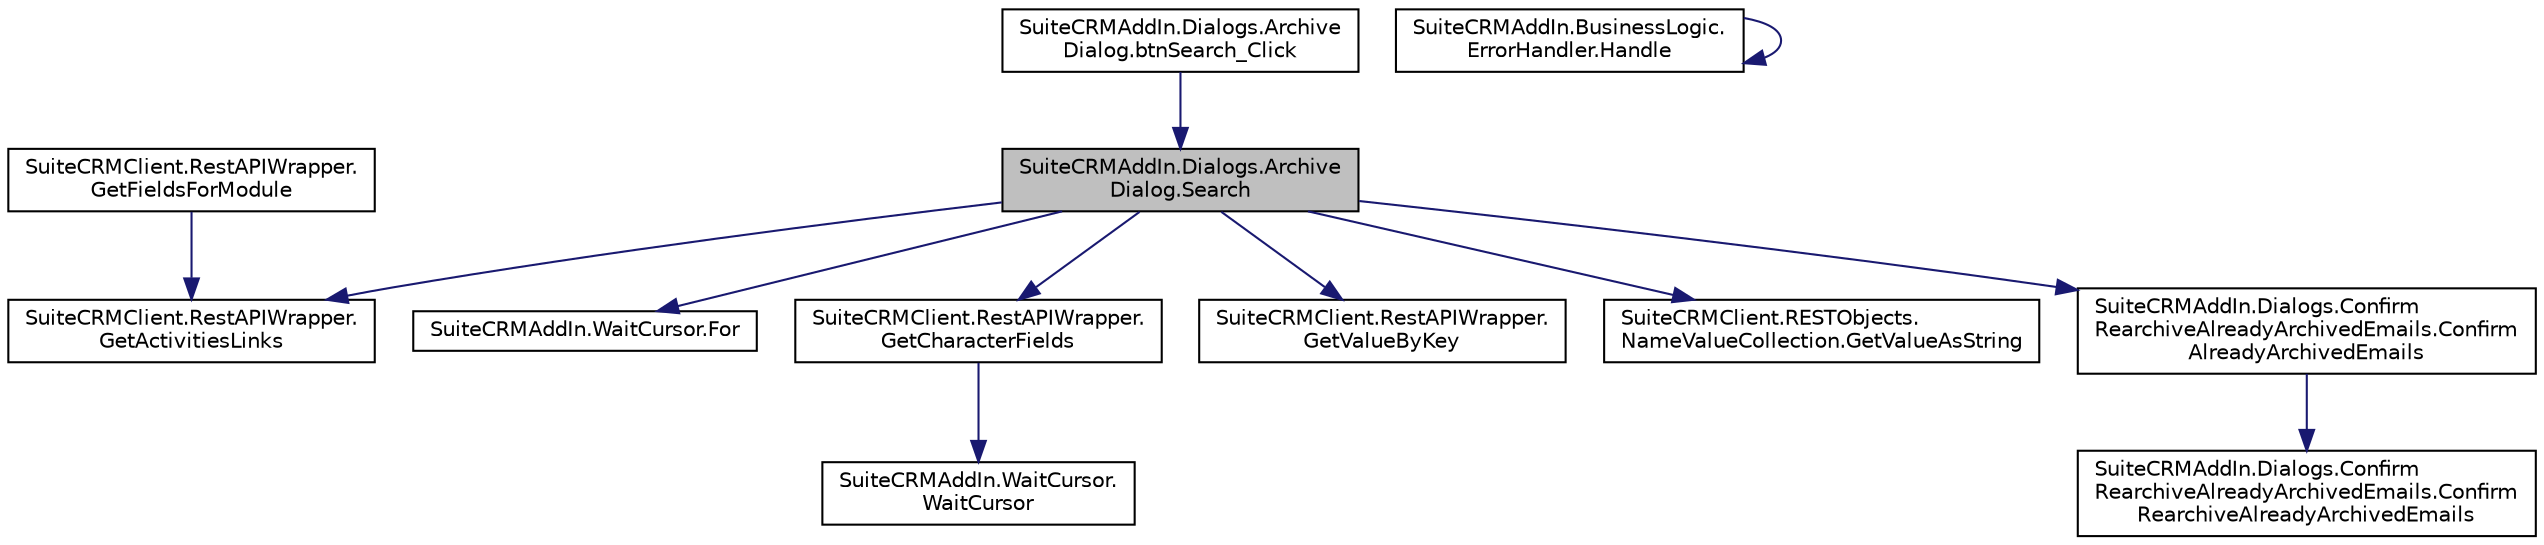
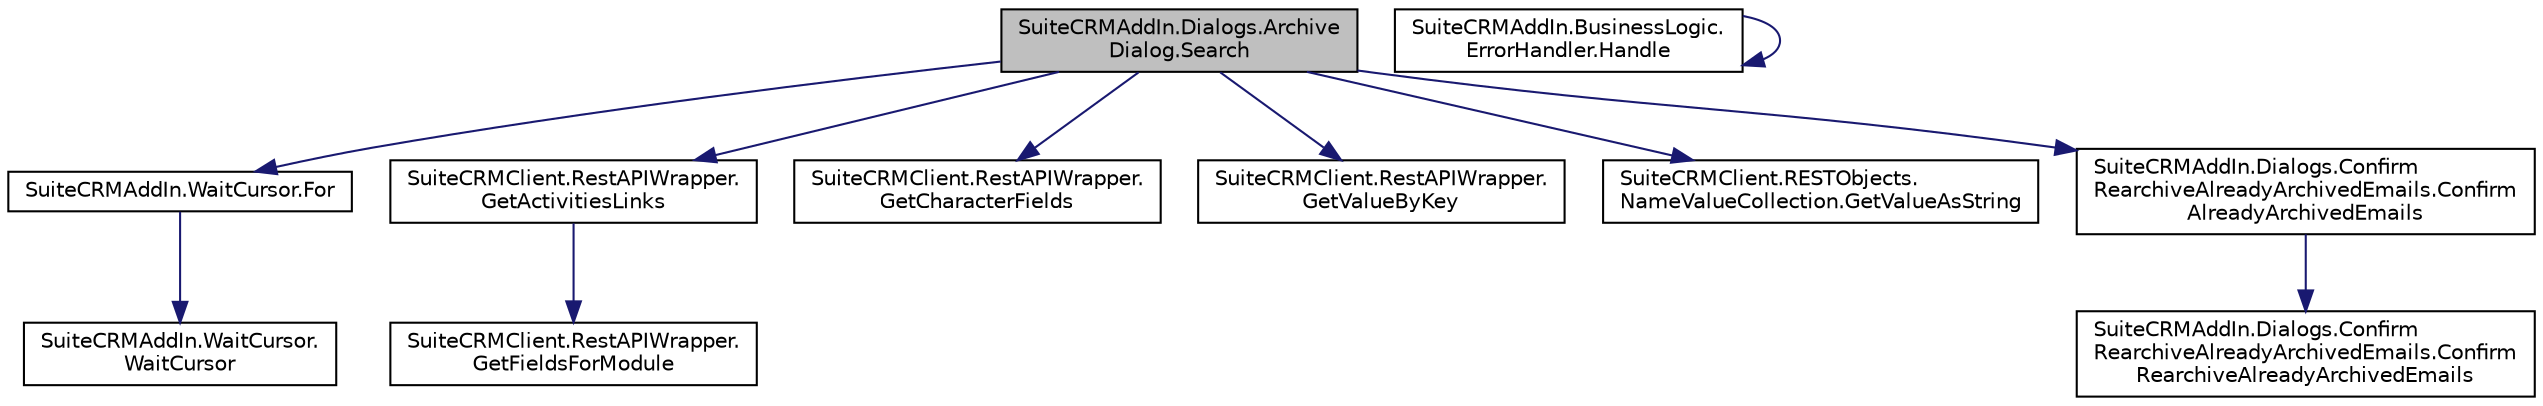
node "SuiteCRMAddIn.Dialogs.Archive Dialog.btnSearch_Click": removed
edge "SuiteCRMClient.RestAPIWrapper. GetFieldsForModule" -> "SuiteCRMClient.RestAPIWrapper. GetActivitiesLinks": reversed
edge "SuiteCRMClient.RestAPIWrapper. GetCharacterFields" -> "SuiteCRMAddIn.WaitCursor. WaitCursor": now "SuiteCRMAddIn.WaitCursor.For" -> "SuiteCRMAddIn.WaitCursor. WaitCursor"
